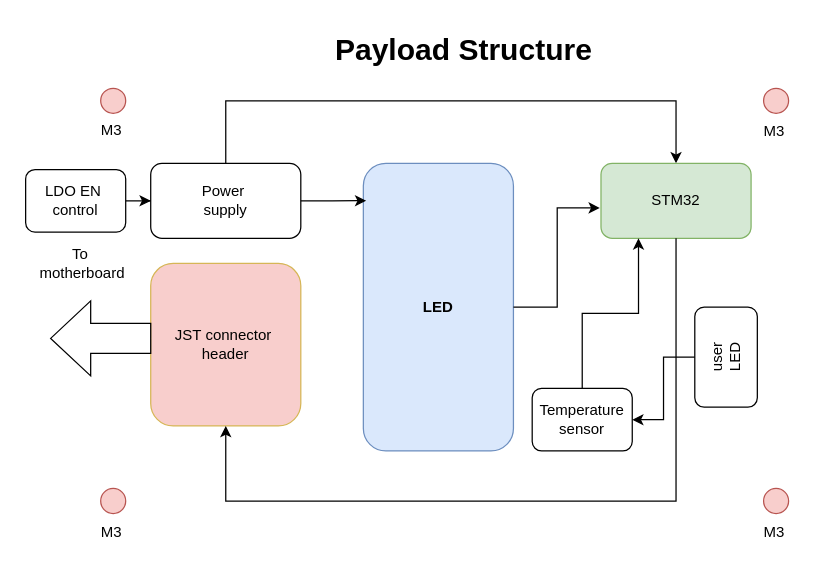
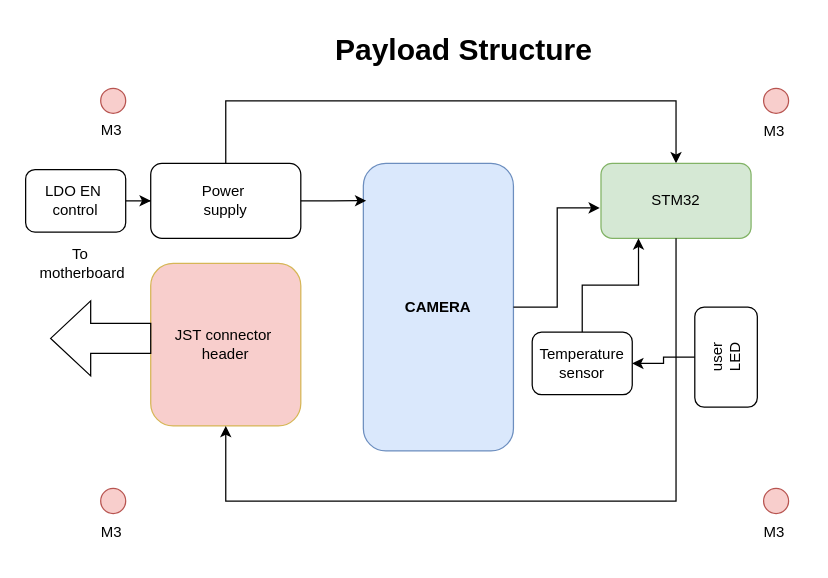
node "LED": label "LED" -> "CAMERA"
node "Temperature sensor": moved (582, 419) -> (582, 363)
